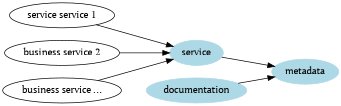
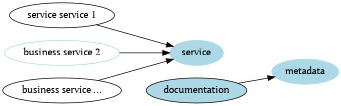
node "business service 2": color black -> lightblue
edge "service" -> "metadata": removed
node "documentation": color lightblue -> black
